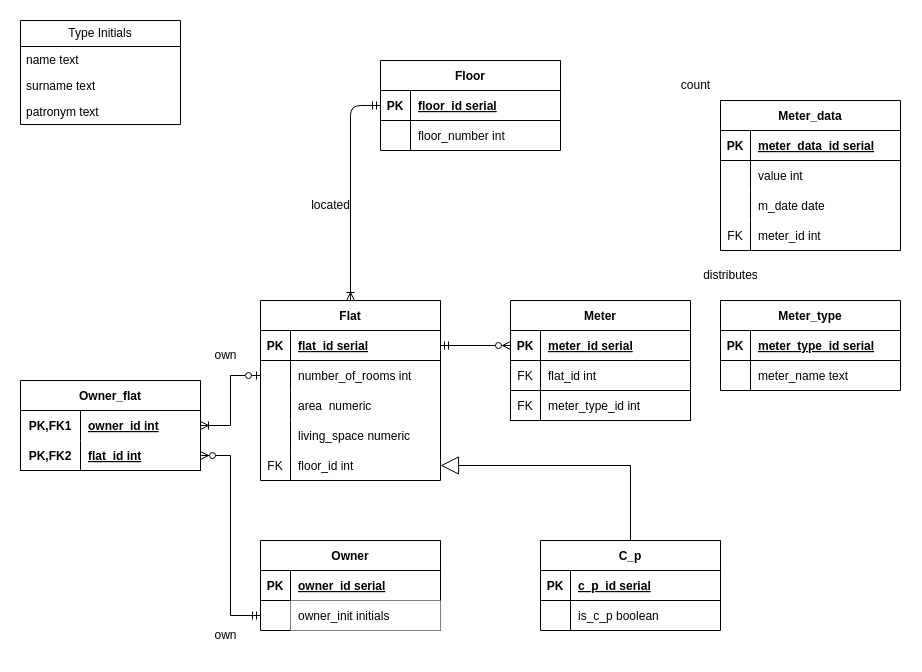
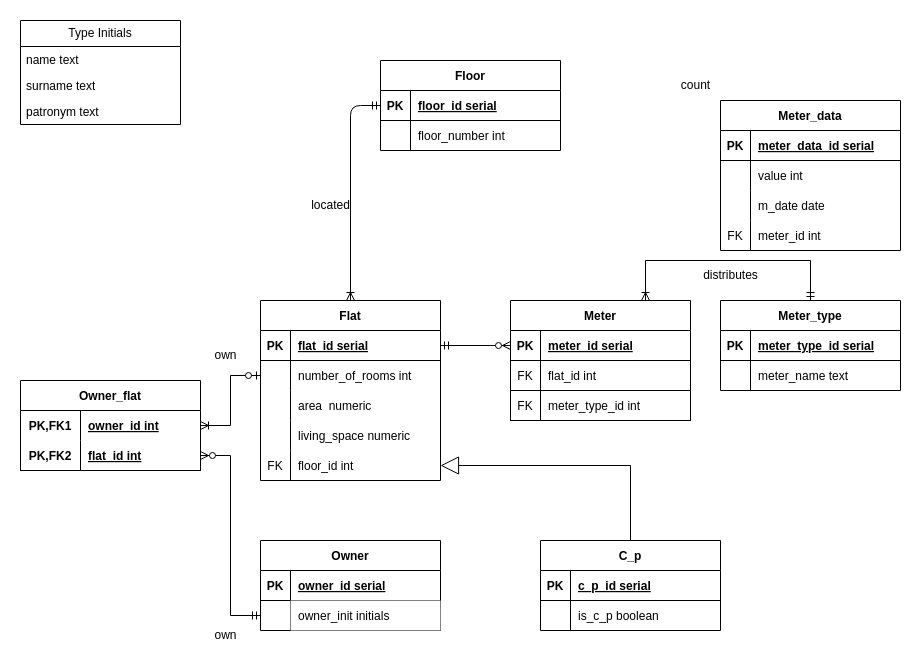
edge "Meter_type" -- "Meter": added
